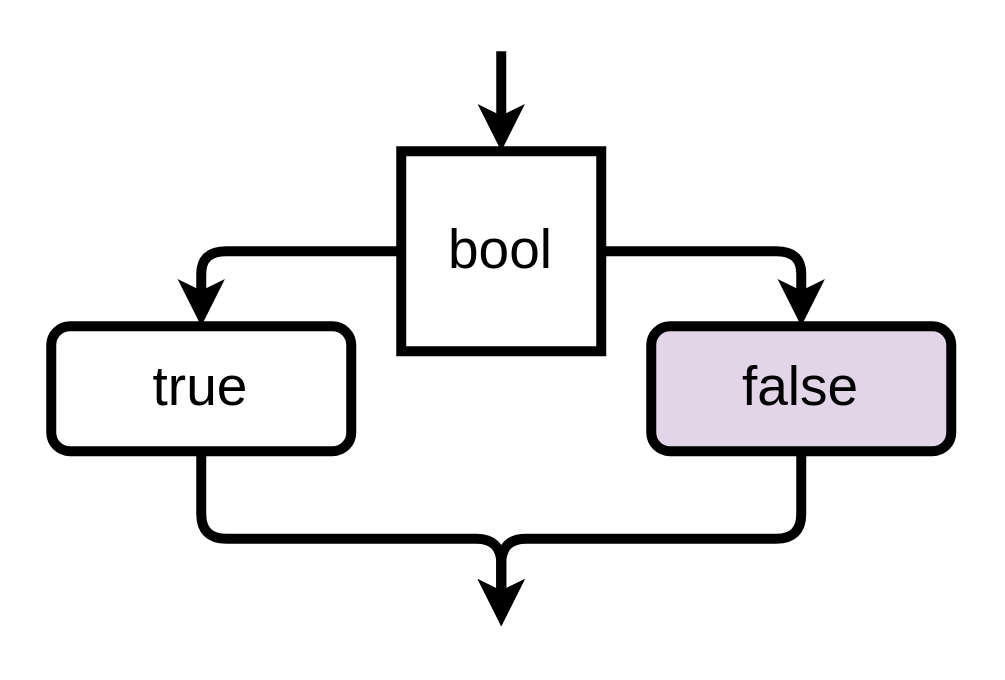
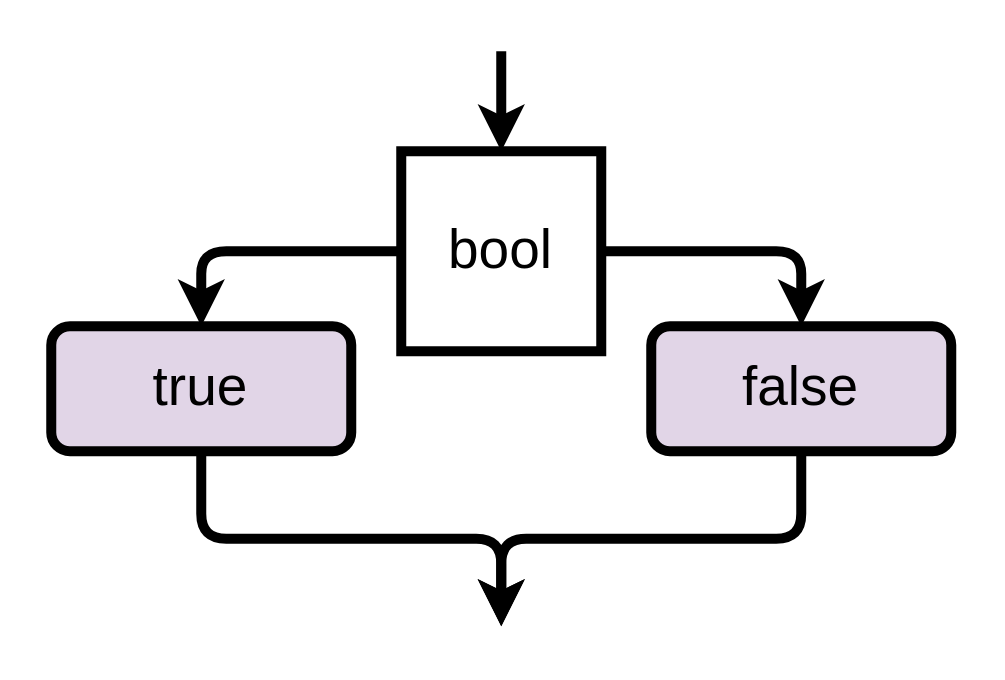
node "true": fillcolor #ffffff -> #e1d5e7
